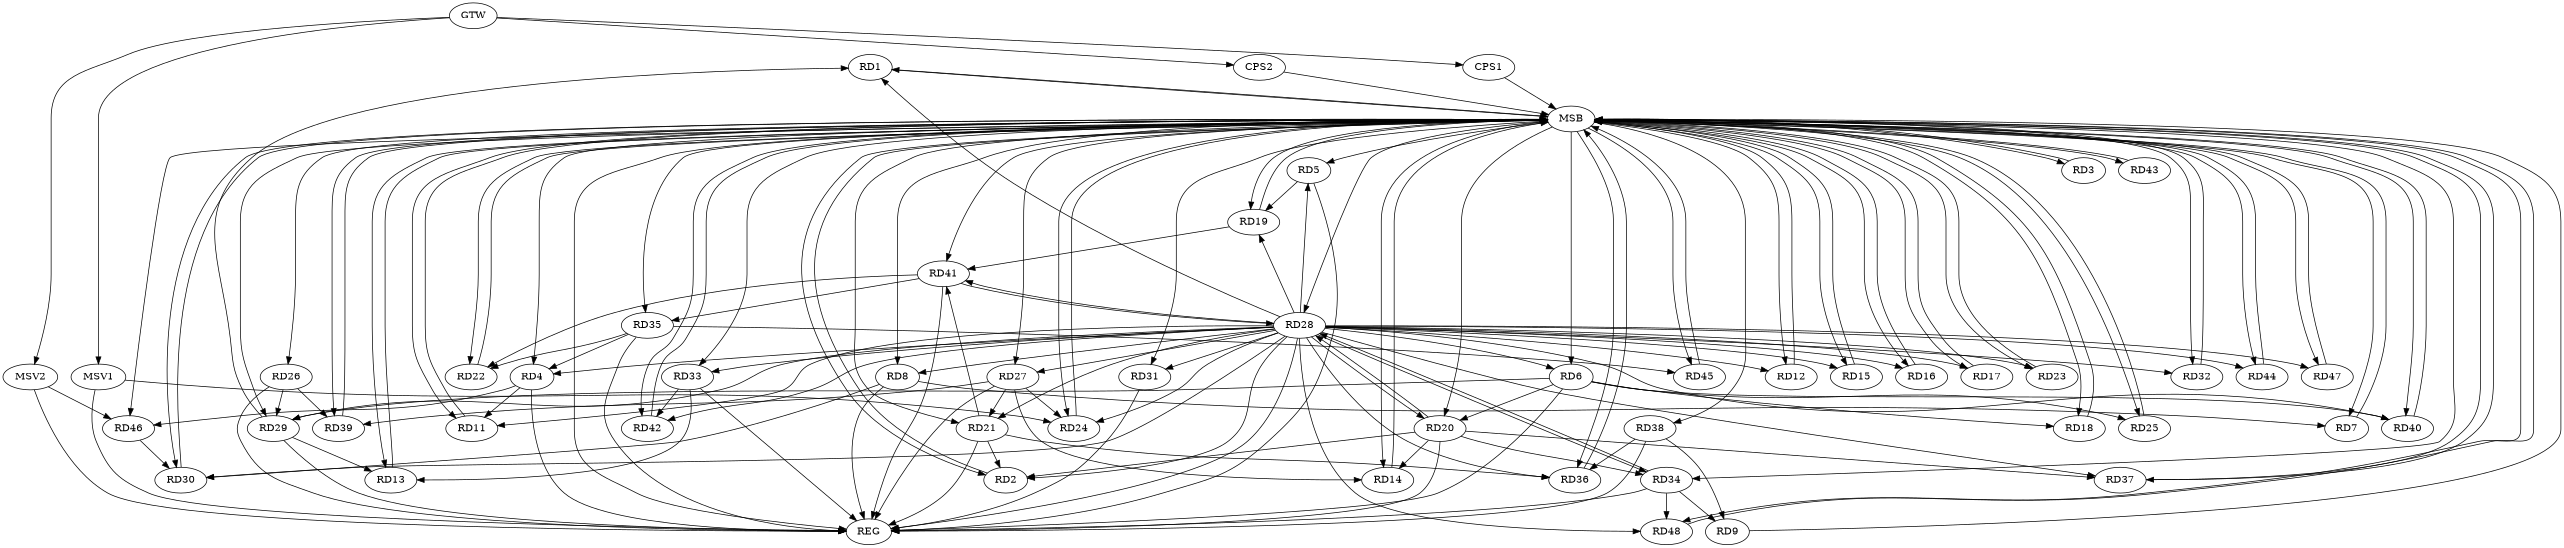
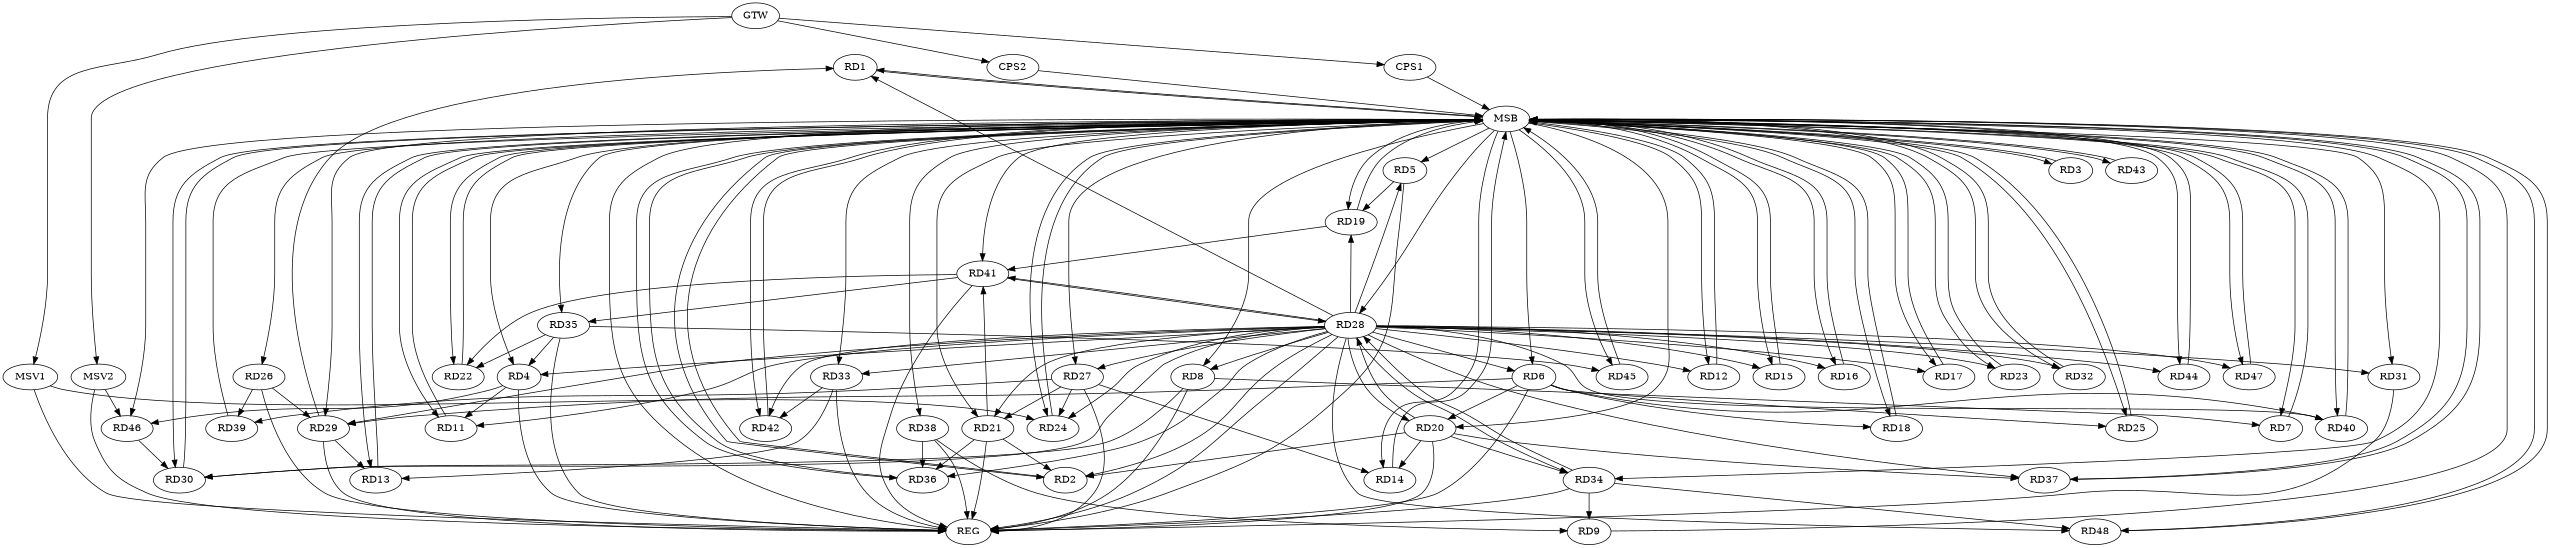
edge "MSB" -> "RD39": removed
